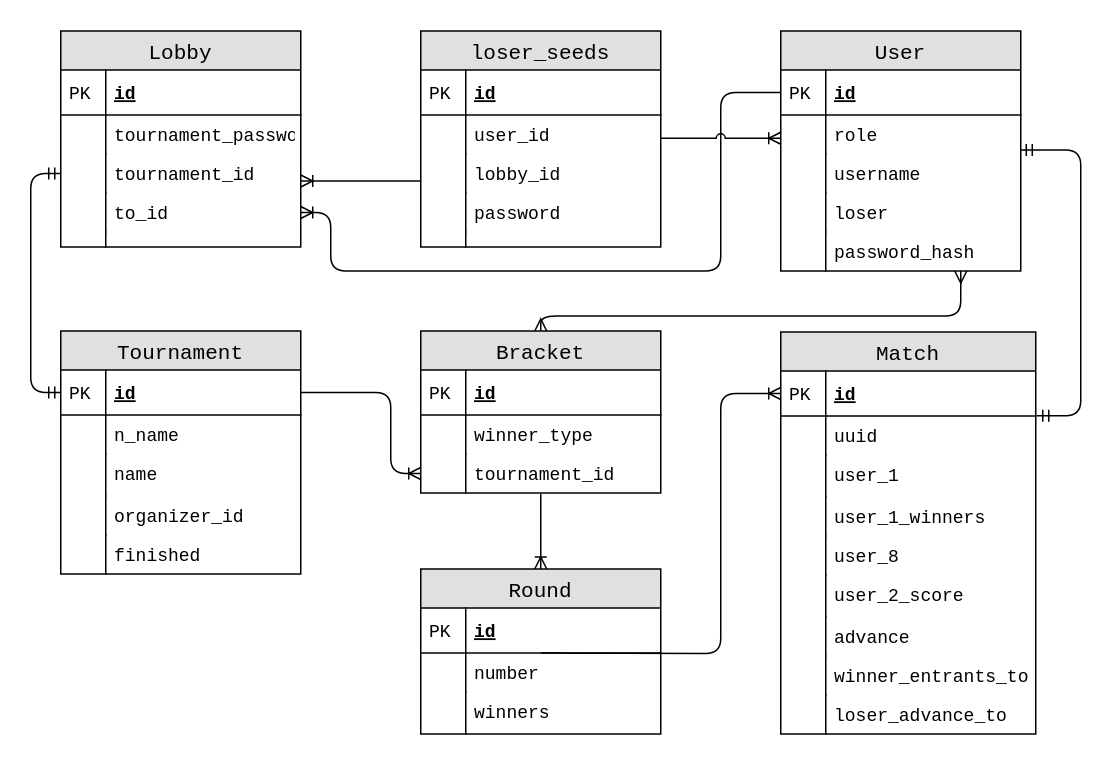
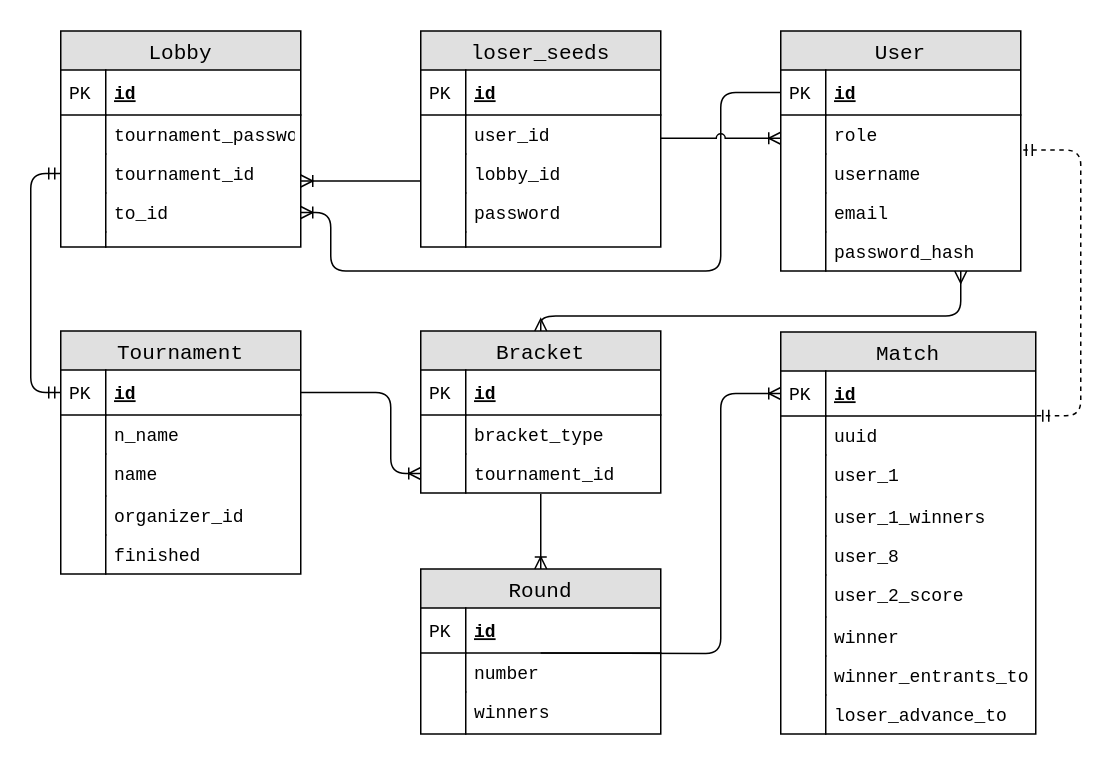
node "loser": label "loser" -> "email"
edge "role" -- "uuid": style solid -> dashed
node "winner_type": label "winner_type" -> "bracket_type"
node "advance": label "advance" -> "winner"
